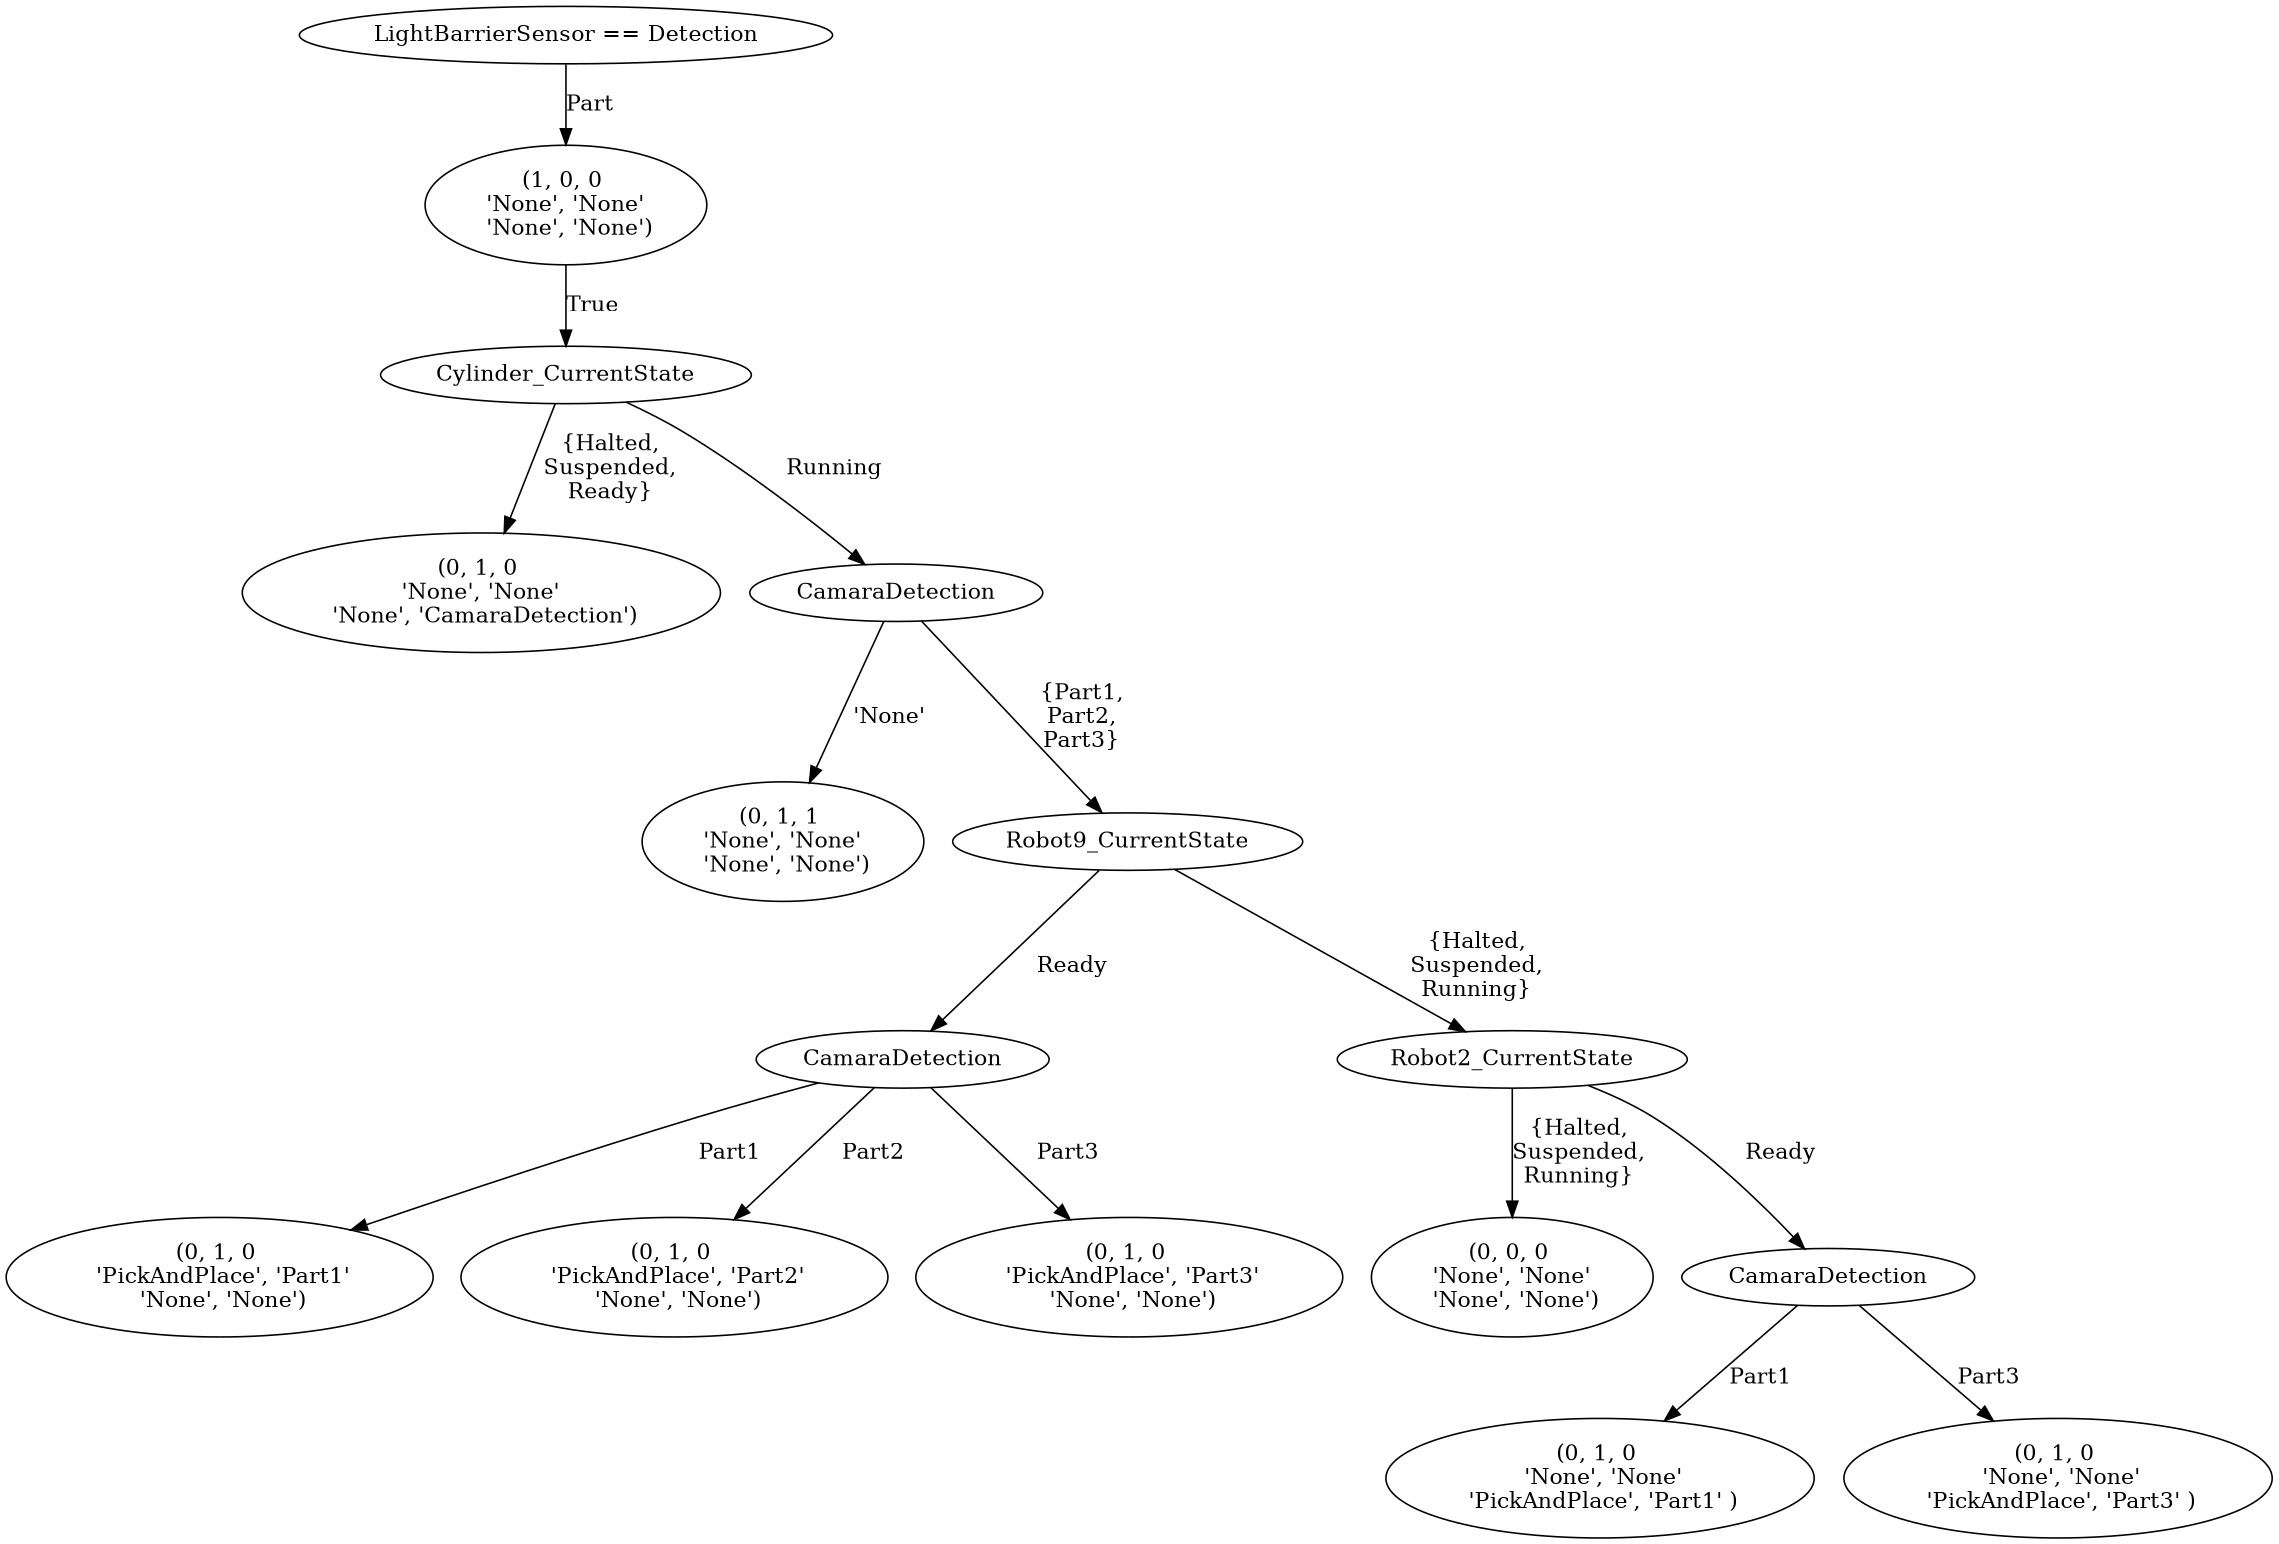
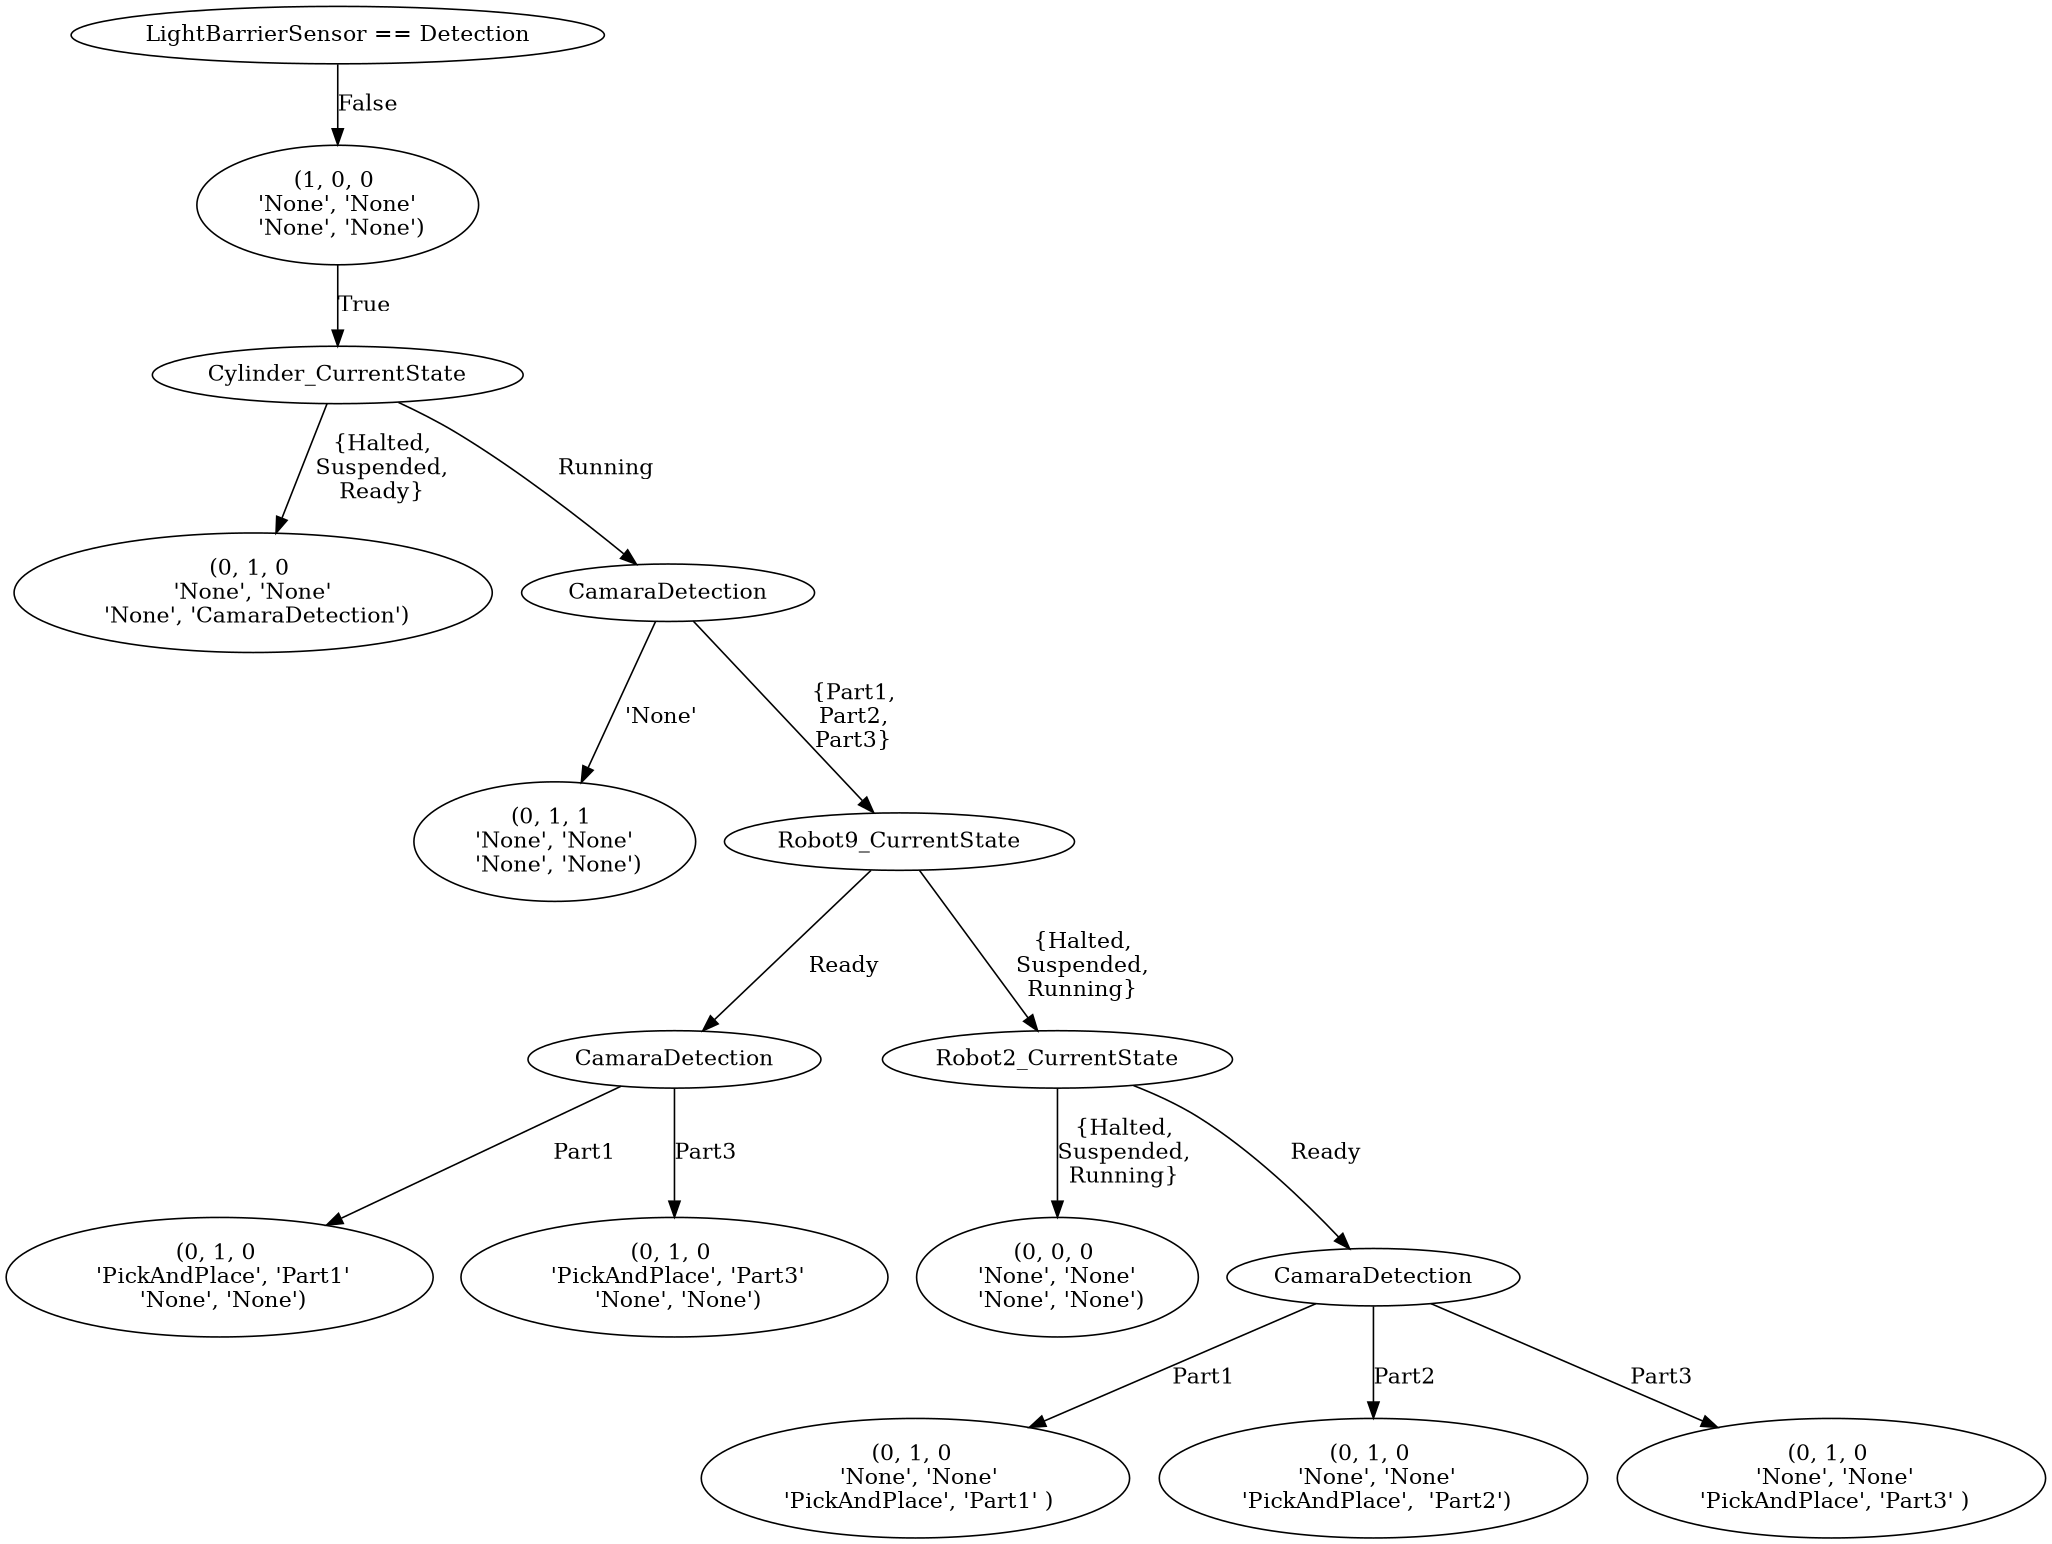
edge "LightBarrierSensor == Detection" -> "(1, 0, 0 'None', 'None' 'None', 'None')": label "Part" -> "False"
node "(0, 1, 0 'PickAndPlace', 'Part2' 'None', 'None')": removed
node "(0, 1, 0 'None', 'None' 'PickAndPlace',  'Part2')": added
